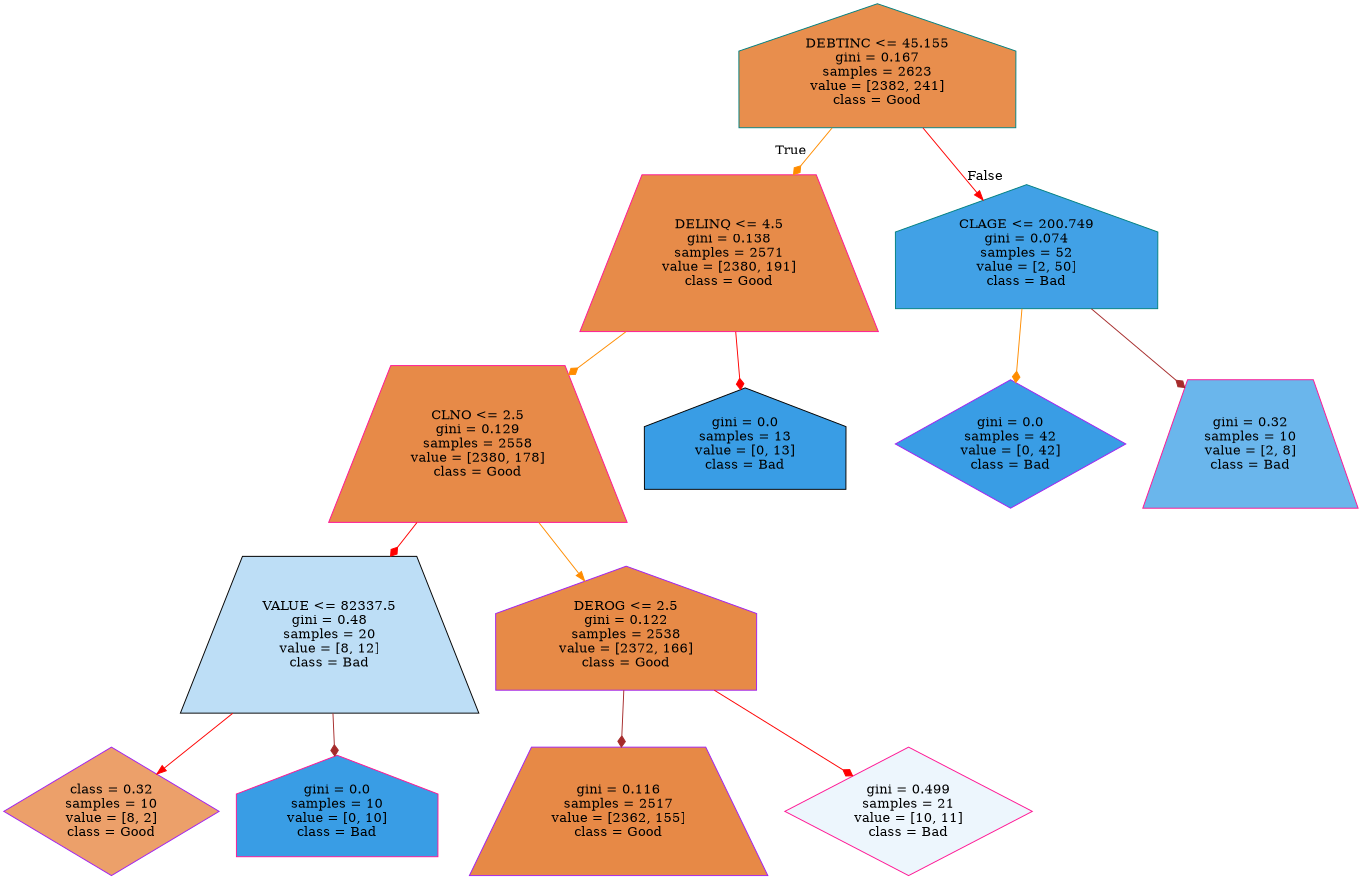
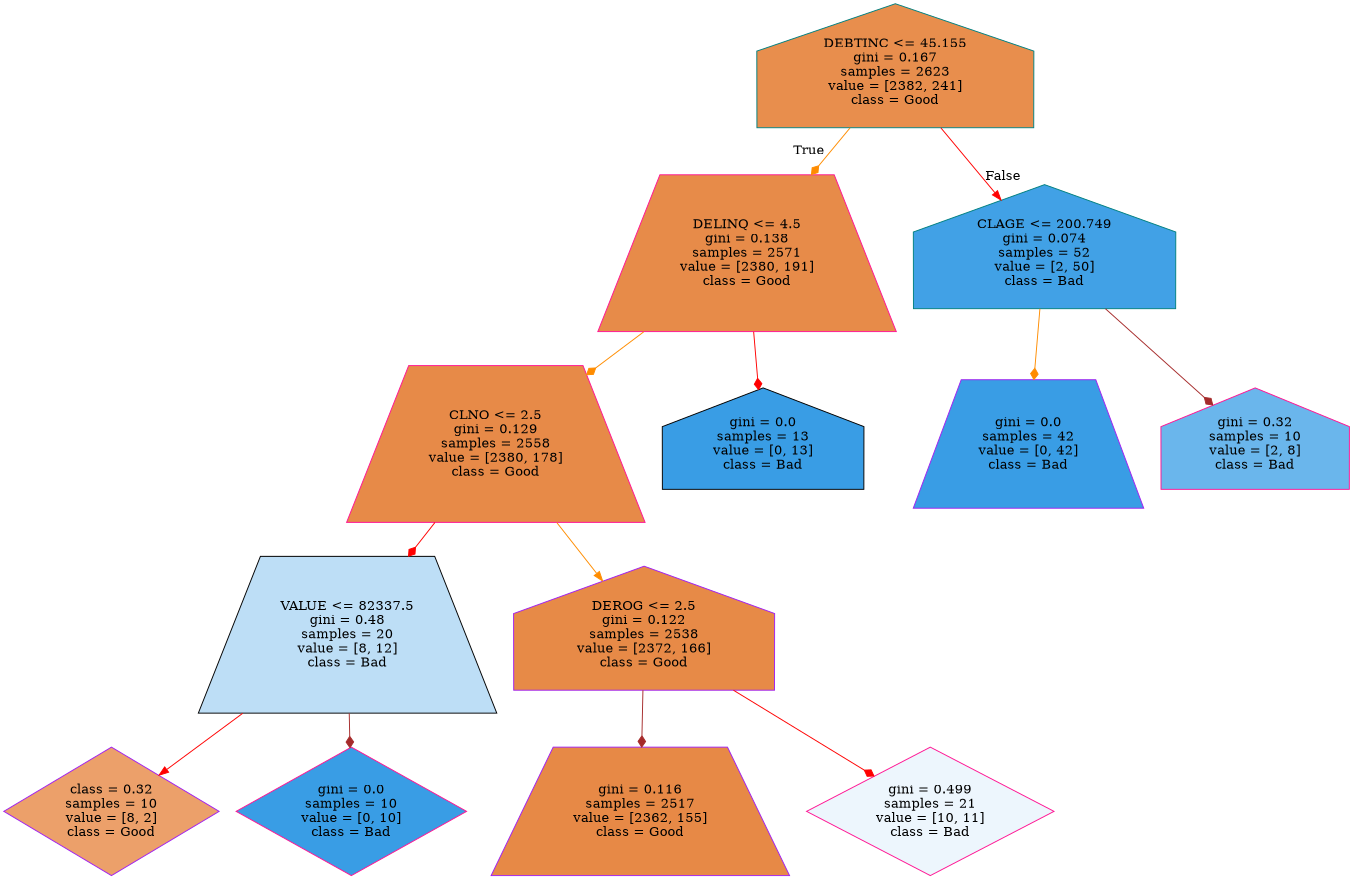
node "gini = 0.0 samples = 42 value = [0, 42] class = Bad": shape diamond -> trapezium
node "gini = 0.32 samples = 10 value = [2, 8] class = Bad": shape trapezium -> house
node "gini = 0.0 samples = 10 value = [0, 10] class = Bad": shape house -> diamond
